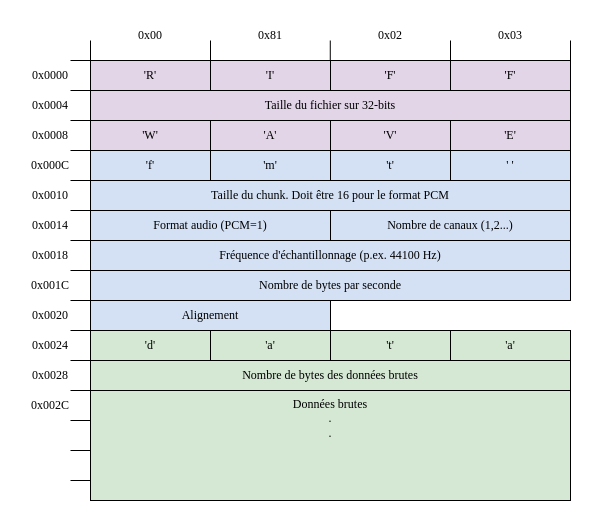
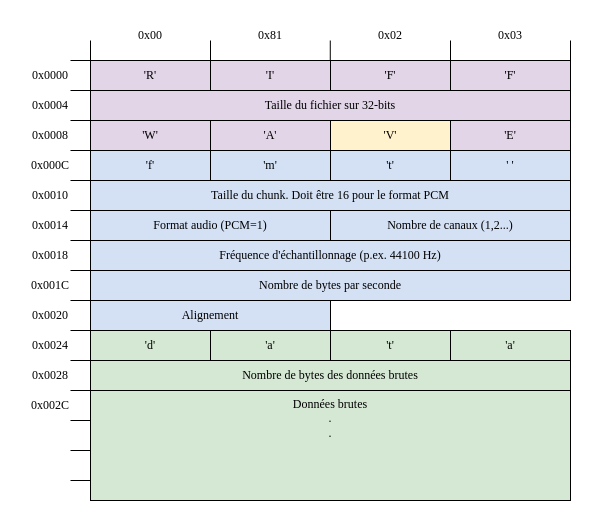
node "'V'": fillcolor #e1d5e7 -> #fff2cc
